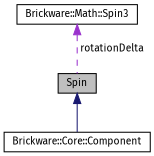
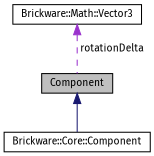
node "Brickware::Math::Spin3": label "Brickware::Math::Spin3" -> "Brickware::Math::Vector3"
node "Spin": label "Spin" -> "Component"
